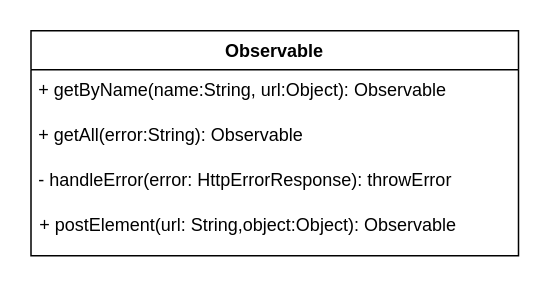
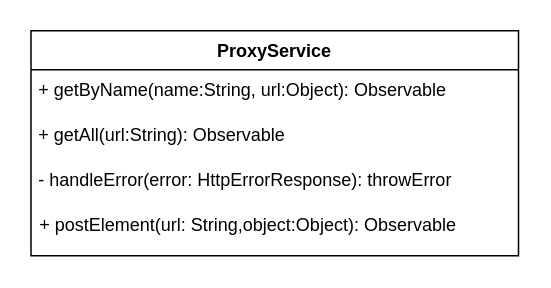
node "Observable": label "Observable" -> "ProxyService"
node "+ getAll(error:String): Observable": label "+ getAll(error:String): Observable" -> "+ getAll(url:String): Observable"
